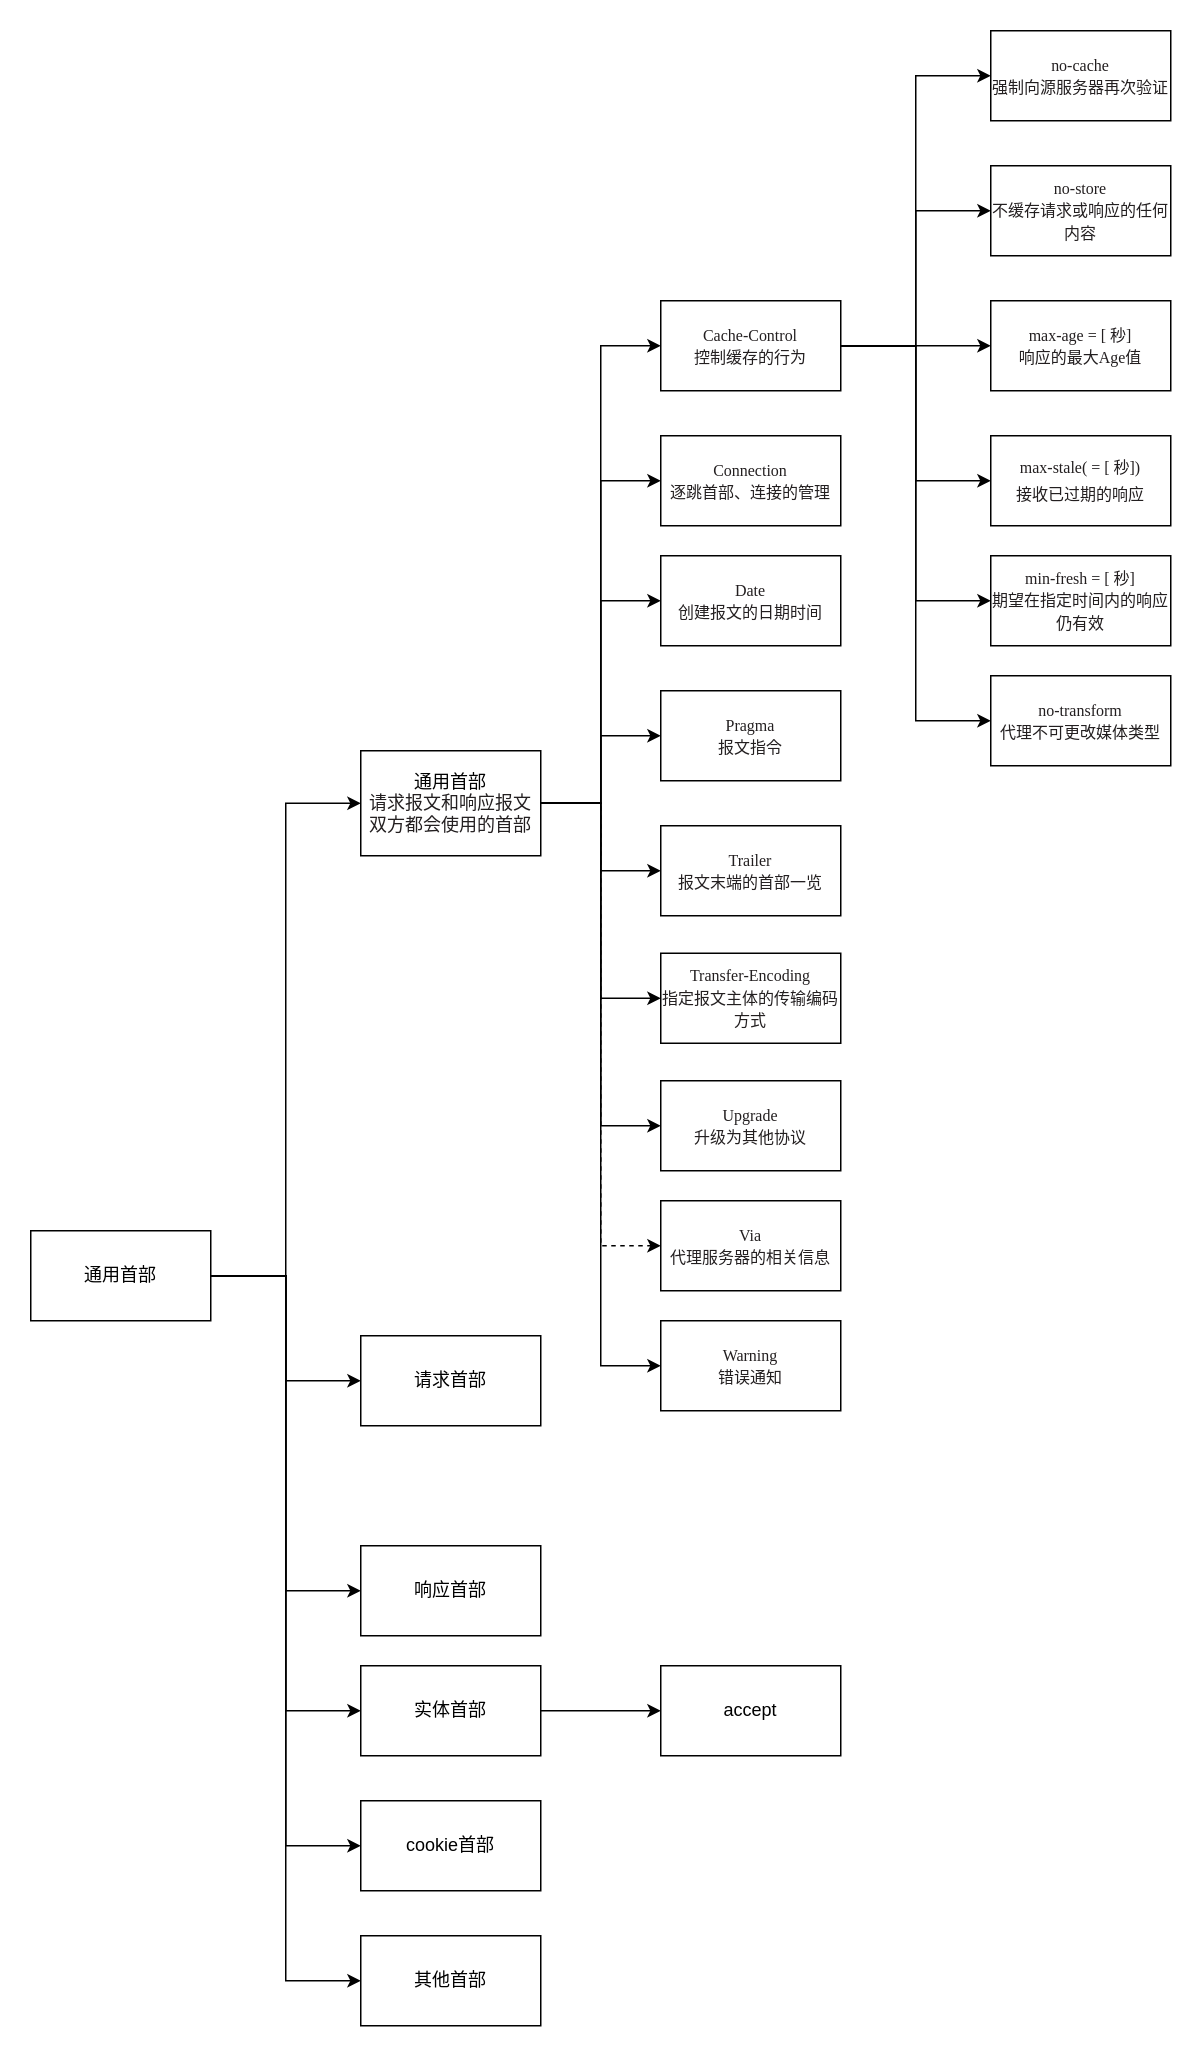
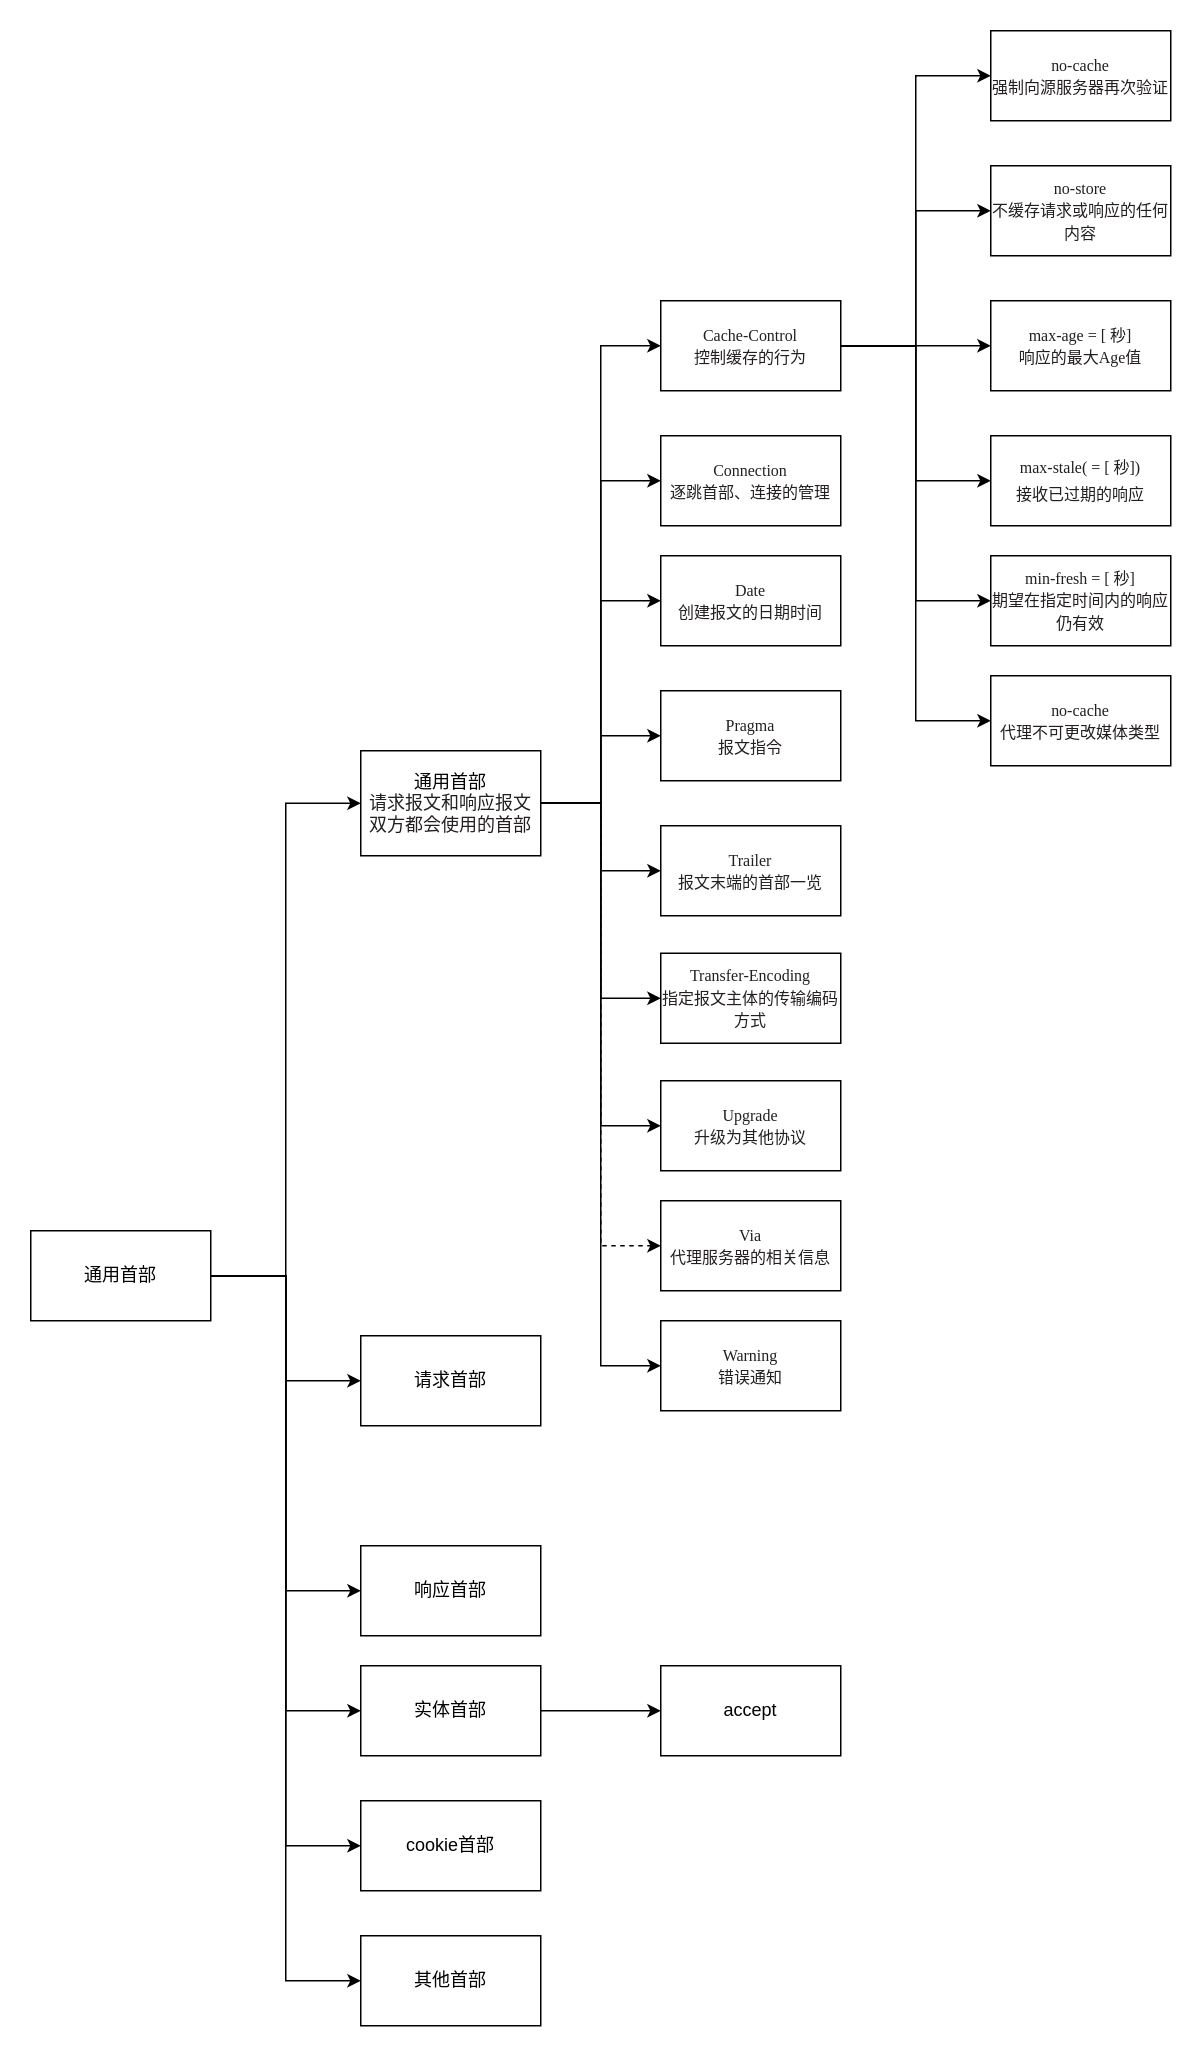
node "no-transform 代理不可更改媒体类型": label "no-transform 代理不可更改媒体类型" -> "no-cache 代理不可更改媒体类型"
